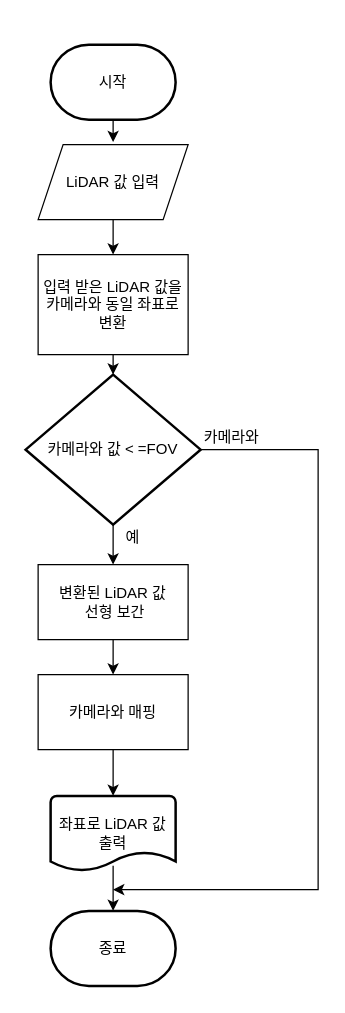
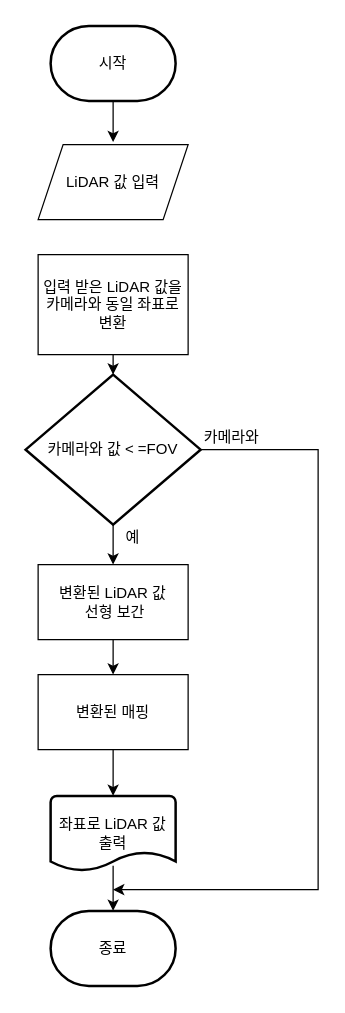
node "시작": moved (113, 82) -> (113, 63)
edge "LiDAR 값 입력" -> "입력 받은 LiDAR 값을 카메라와 동일 좌표로 변환": removed
node "카메라와 매핑": label "카메라와 매핑" -> "변환된 매핑"
